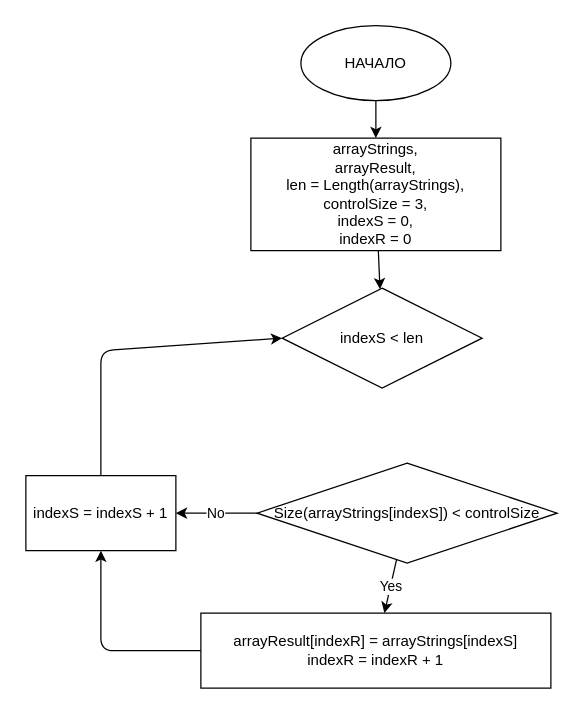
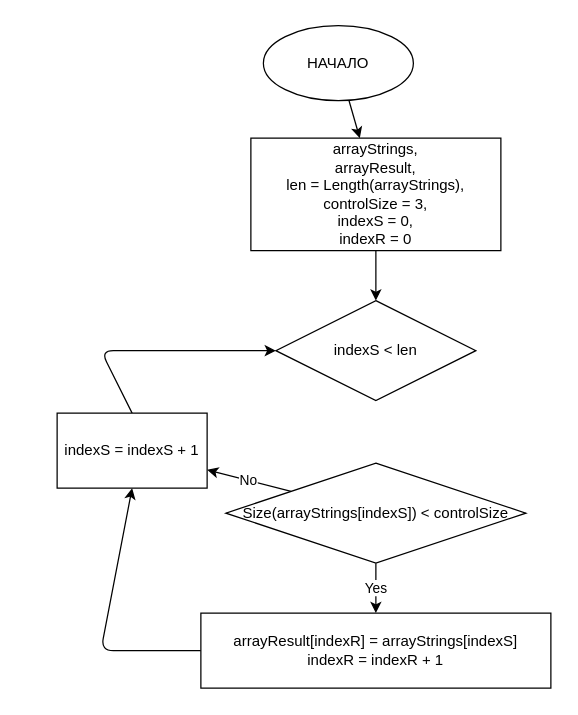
node "НАЧАЛО": moved (376, 63) -> (338, 63)
node "indexS < len": moved (382, 338) -> (376, 351)
node "indexS = indexS + 1": moved (101, 513) -> (132, 451)
node "Size(arrayStrings[indexS]) < controlSize": moved (407, 513) -> (376, 513)
